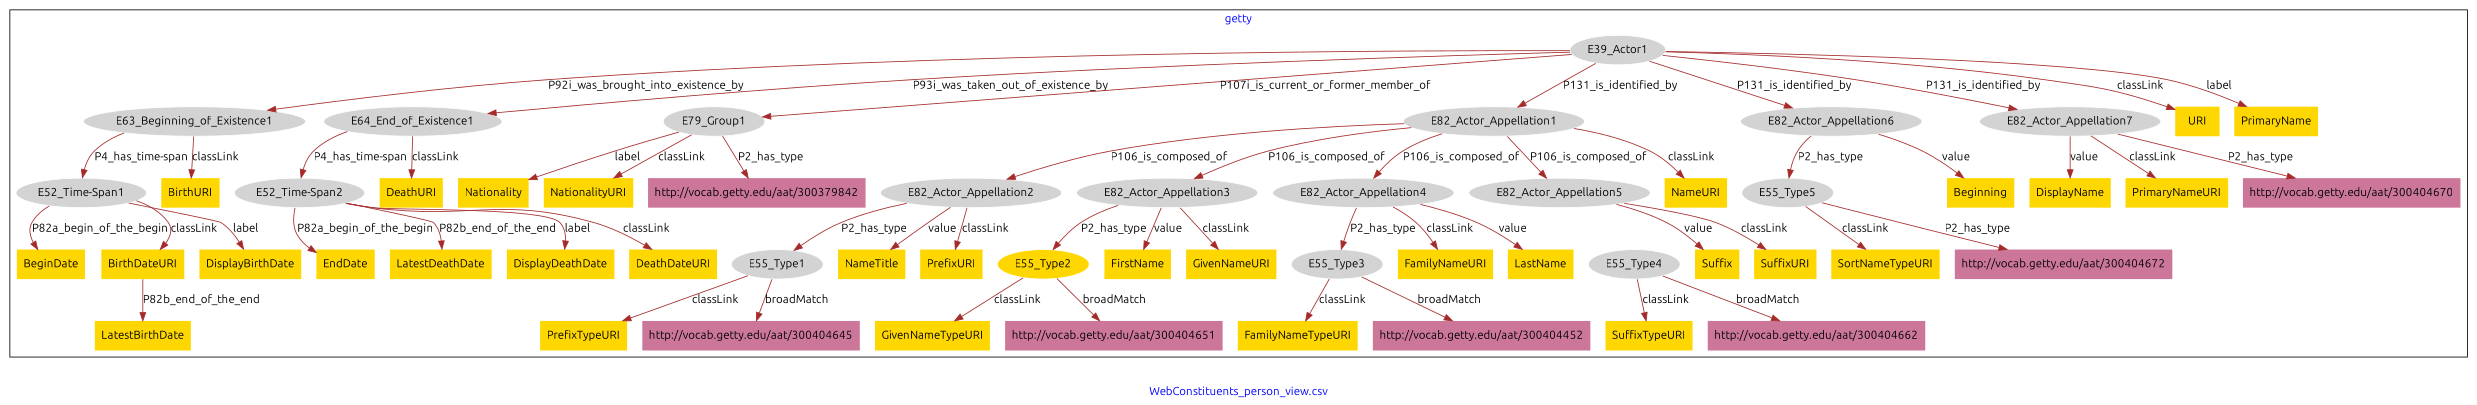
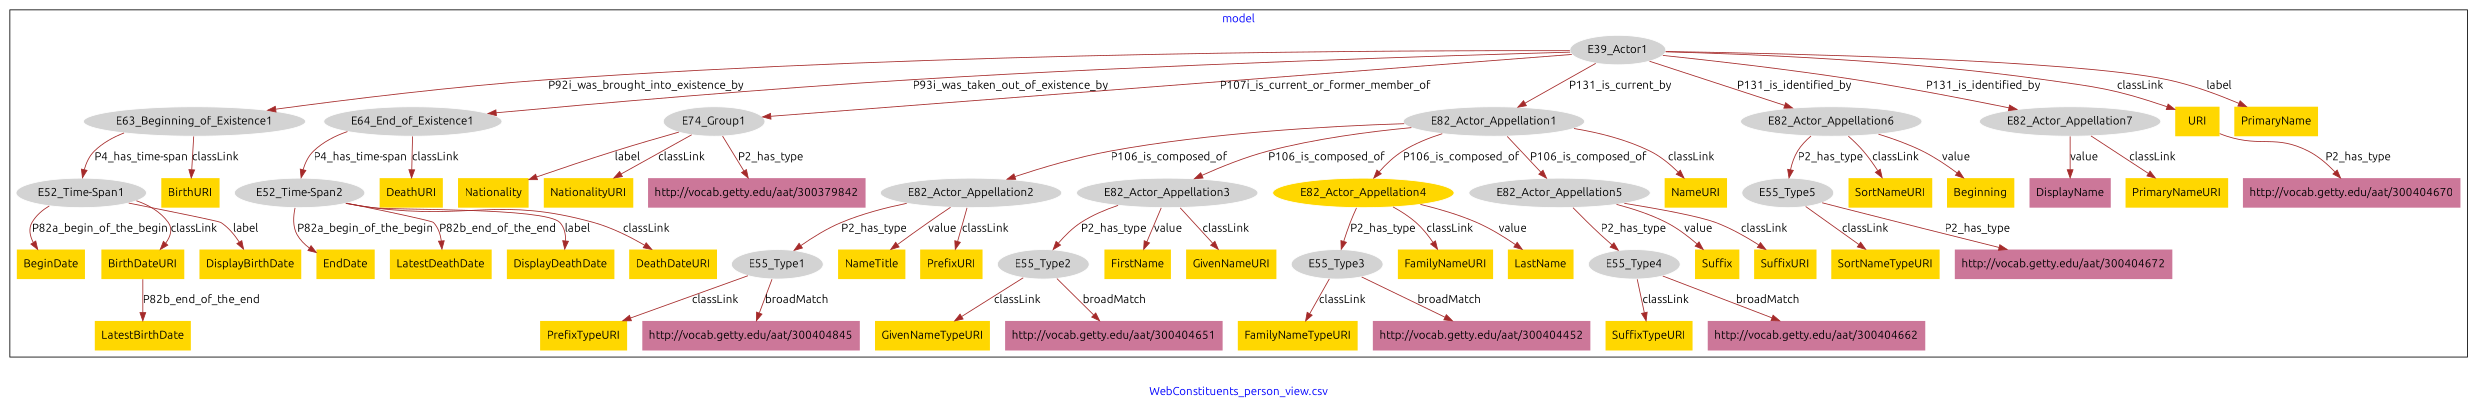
cluster "getty": label "getty" -> "model"
edge "E39_Actor1" -> "E82_Actor_Appellation1": label "P131_is_identified_by" -> "P131_is_current_by"
node "E79_Group1": label "E79_Group1" -> "E74_Group1"
edge "E82_Actor_Appellation7" -> "http://vocab.getty.edu/aat/300404670": now "URI" -> "http://vocab.getty.edu/aat/300404670"
node "E82_Actor_Appellation4": fillcolor lightgray -> gold
node "SortNameURI": added
node "DisplayName": fillcolor gold -> #cc7799
edge "E82_Actor_Appellation5" -> "E55_Type4": added, label "P2_has_type"
node "E55_Type2": fillcolor gold -> lightgray
node "http://vocab.getty.edu/aat/300404645": label "http://vocab.getty.edu/aat/300404645" -> "http://vocab.getty.edu/aat/300404845"
